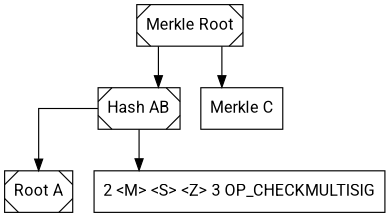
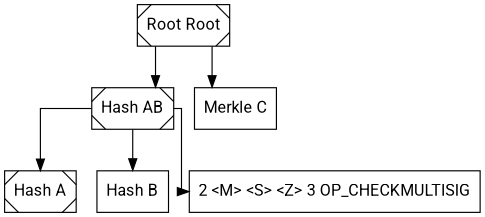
node "Merkle Root": label "Merkle Root" -> "Root Root"
node "Root A": label "Root A" -> "Hash A"
node "Hash B": added
